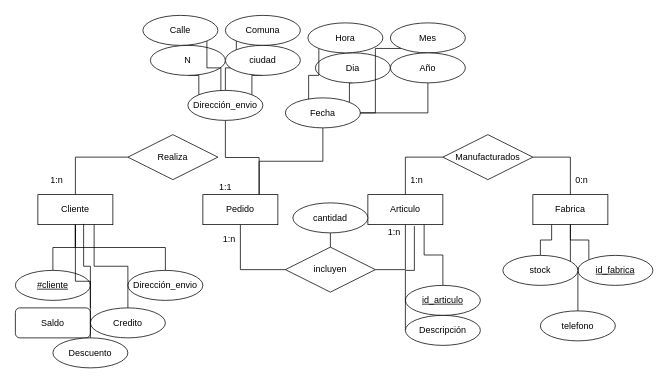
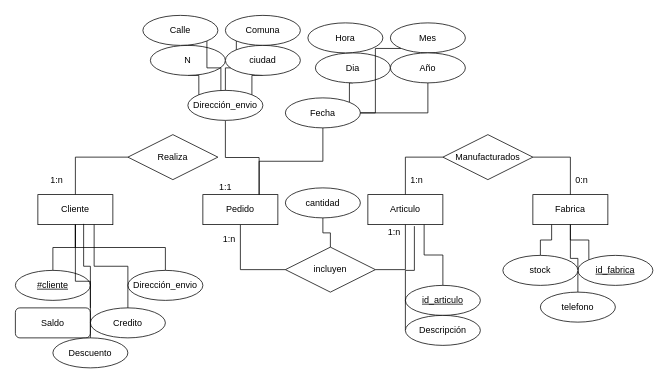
edge "Hora" -- "Fecha": removed
node "cantidad": moved (330, 218) -> (323, 203)
node "telefono": moved (578, 326) -> (578, 307)
